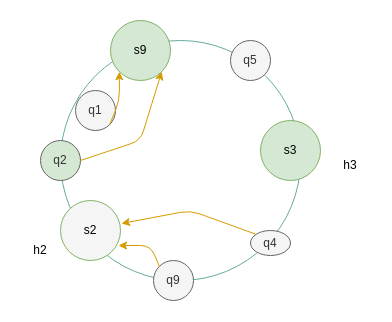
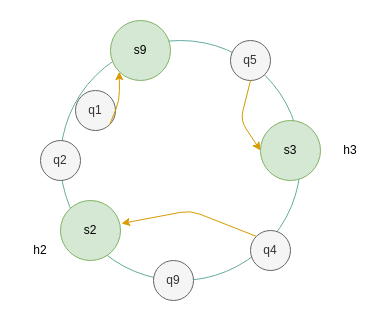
edge "q5" -> "s3": added
edge "q2" -> "s9": removed
node "q2": fillcolor #d5e8d4 -> #f5f5f5
node "h3": moved (351, 166) -> (351, 151)
node "s2": fillcolor #f5f5f5 -> #d5e8d4
node "q4": size 40x25 -> 40x40
edge "q9" -> "s2": removed
